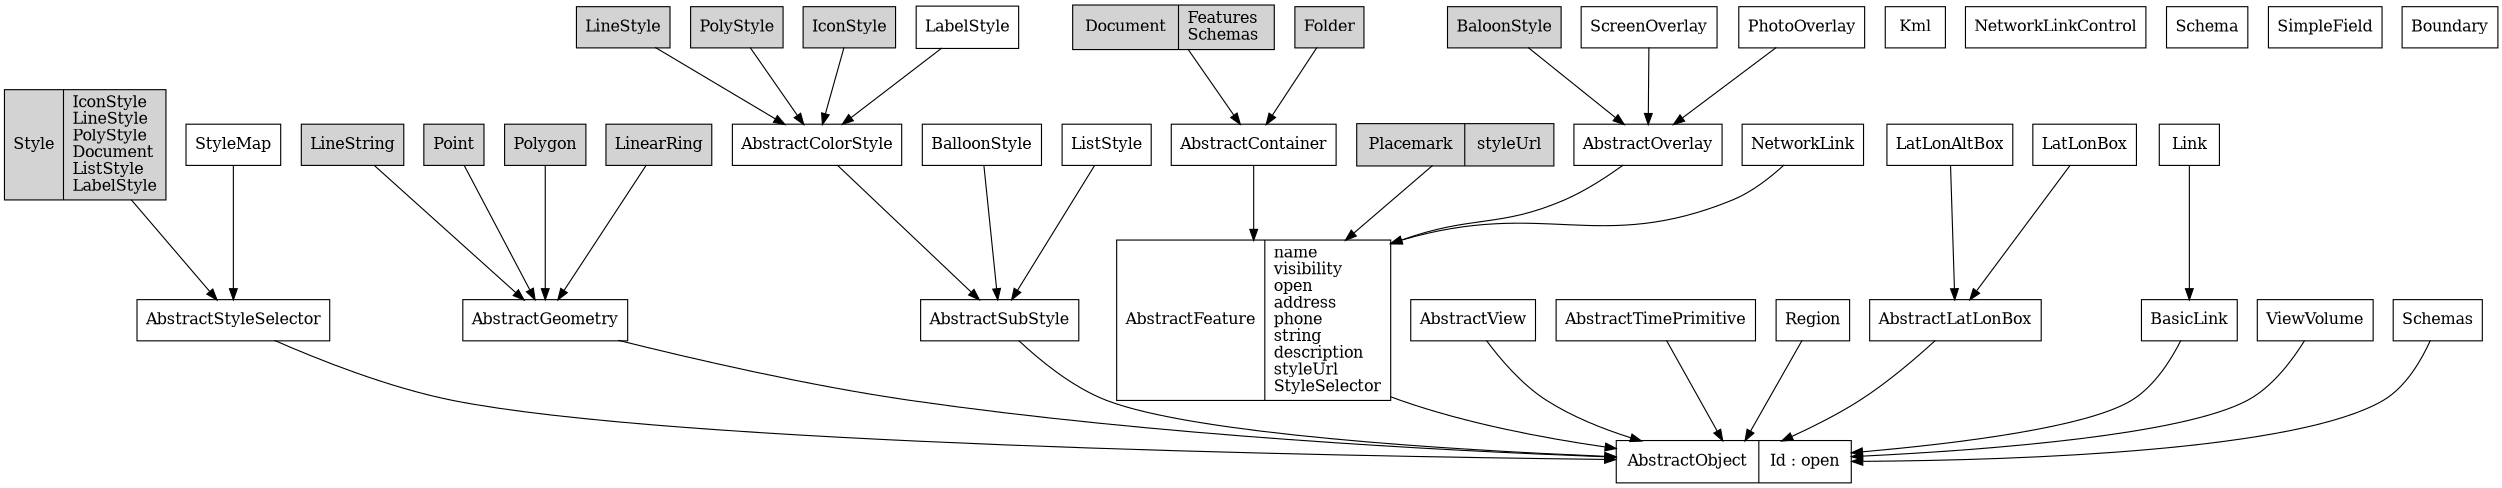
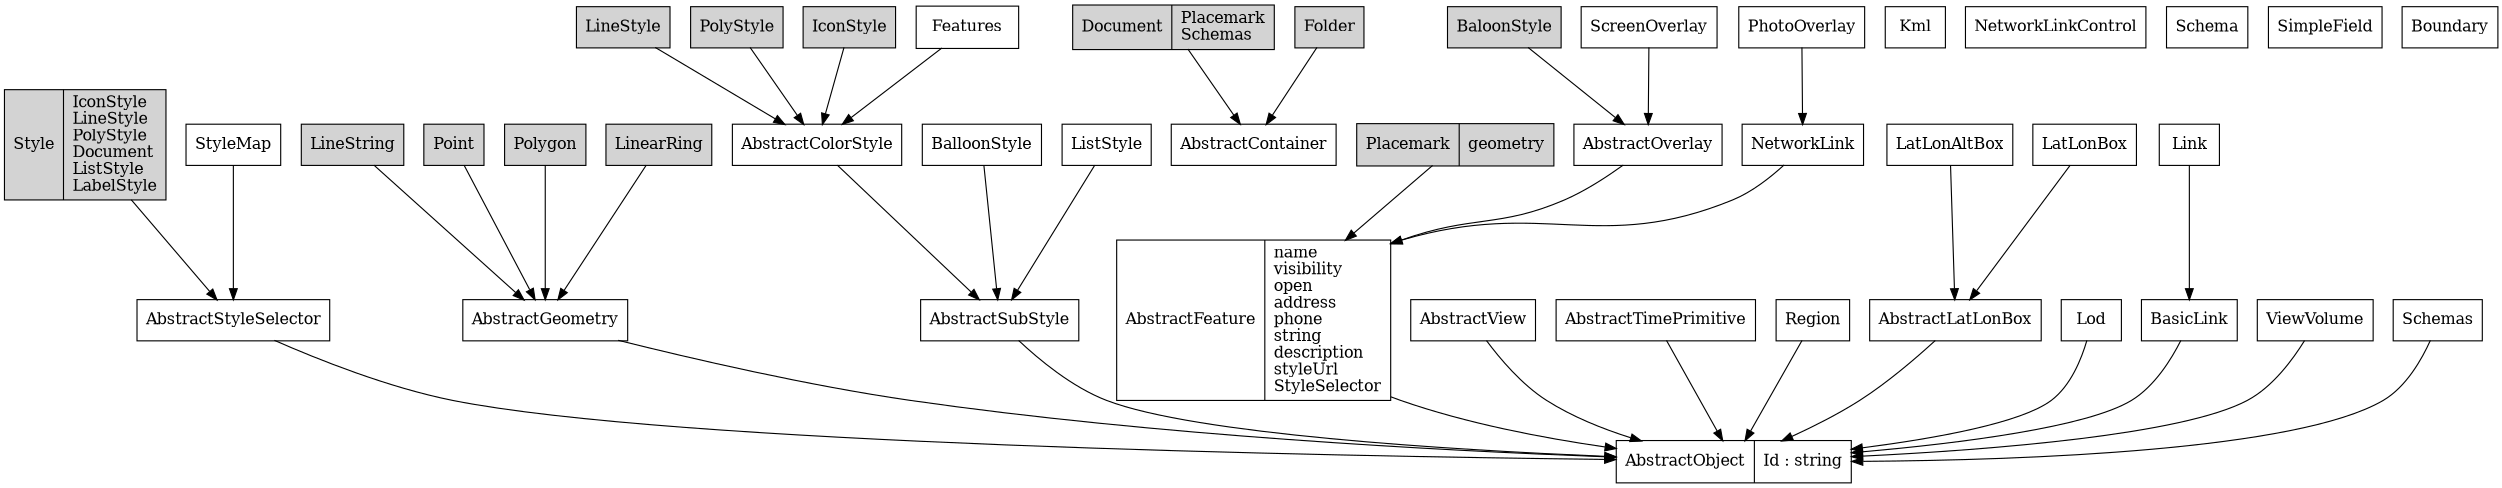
node "Document": text "Features" -> "Placemark"
node "LabelStyle": label "LabelStyle" -> "Features"
edge "PhotoOverlay" -> "AbstractOverlay": now "PhotoOverlay" -> "NetworkLink"
node "Placemark": text "styleUrl" -> "geometry"
edge "AbstractContainer" -> "AbstractFeature": removed
node "Lod": added
node "AbstractObject": text "Id : open" -> "Id : string"
